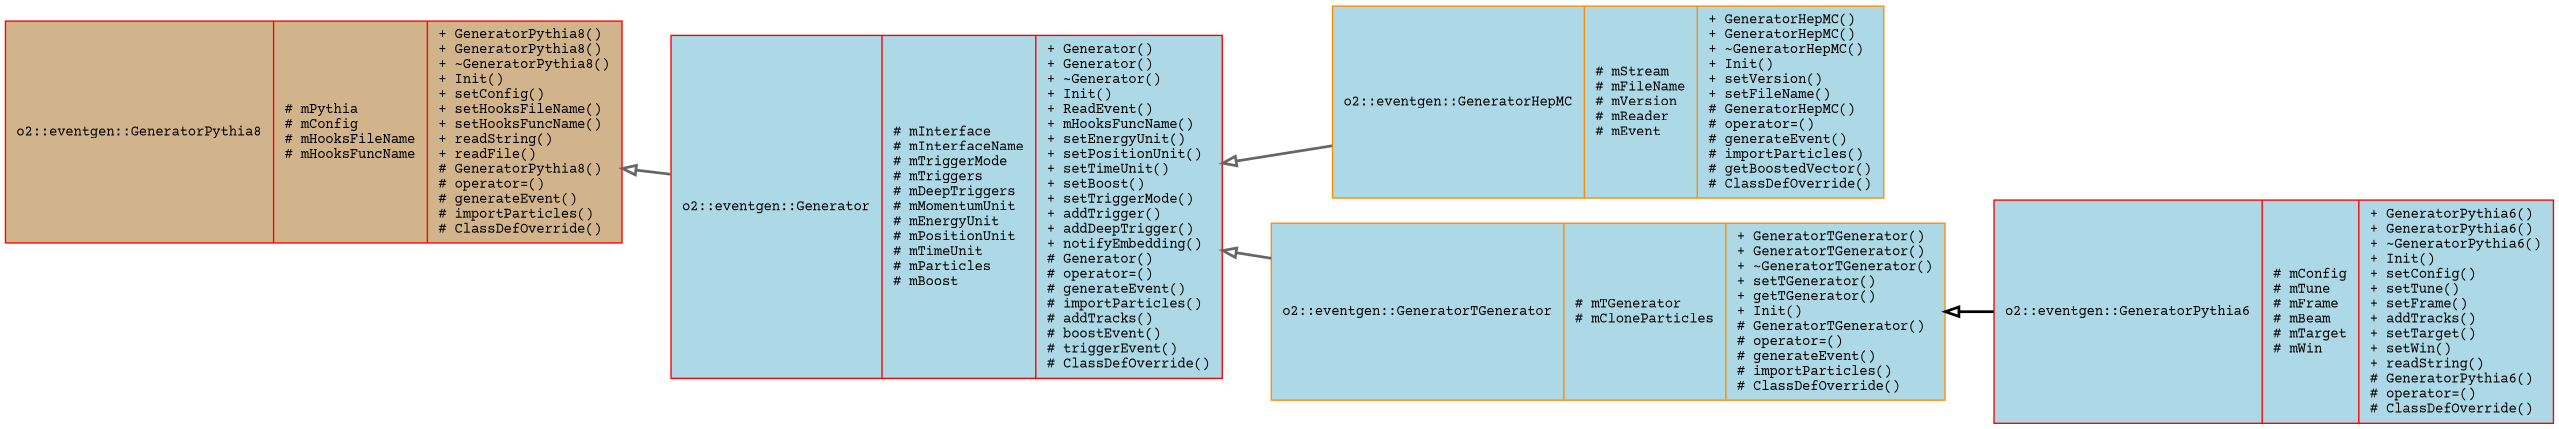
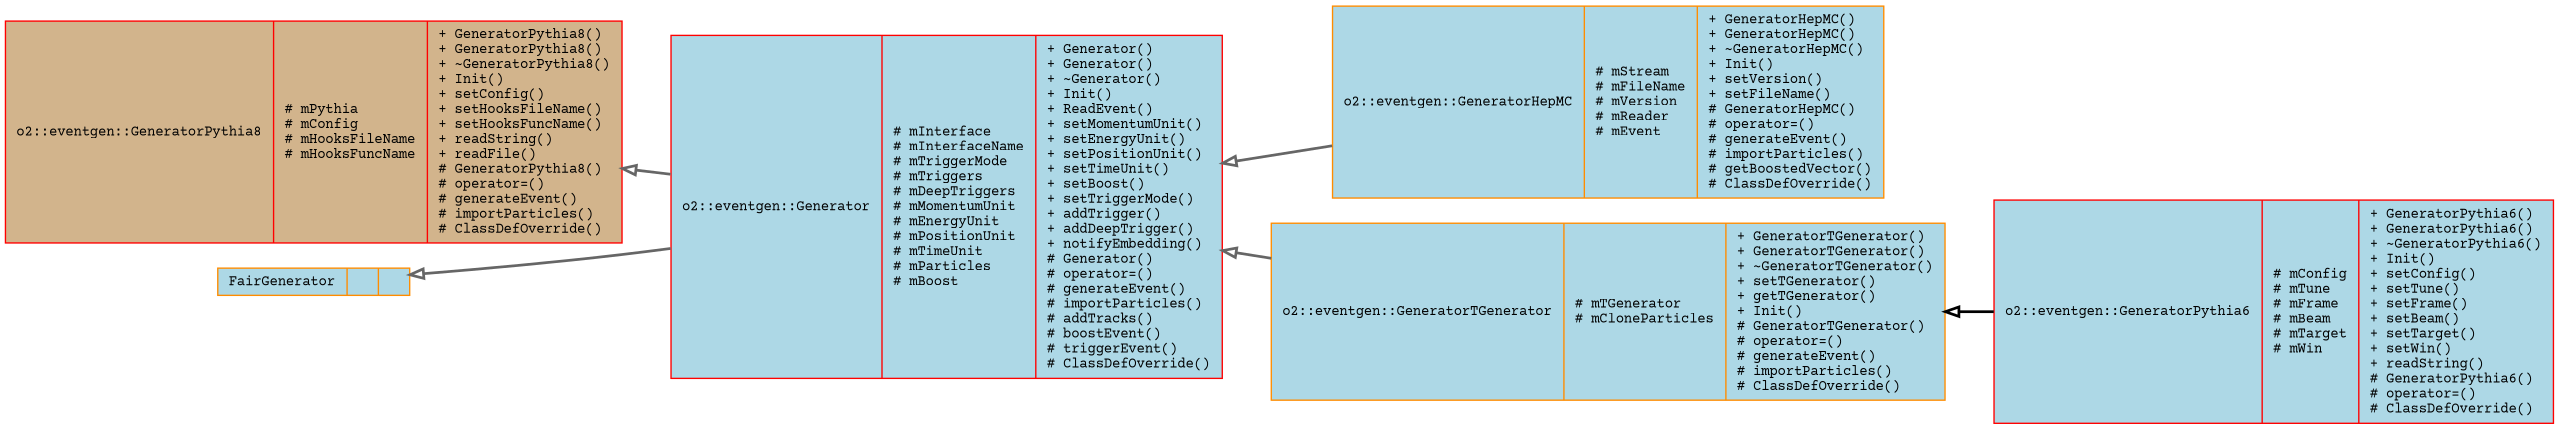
node "o2::eventgen::Generator": text "+ mHooksFuncName()" -> "+ setMomentumUnit()"
node "FairGenerator": added
node "o2::eventgen::GeneratorPythia6": text "+ addTracks()" -> "+ setBeam()"
